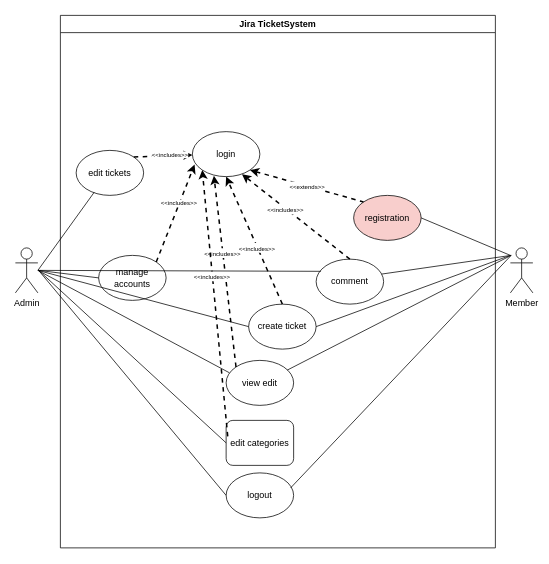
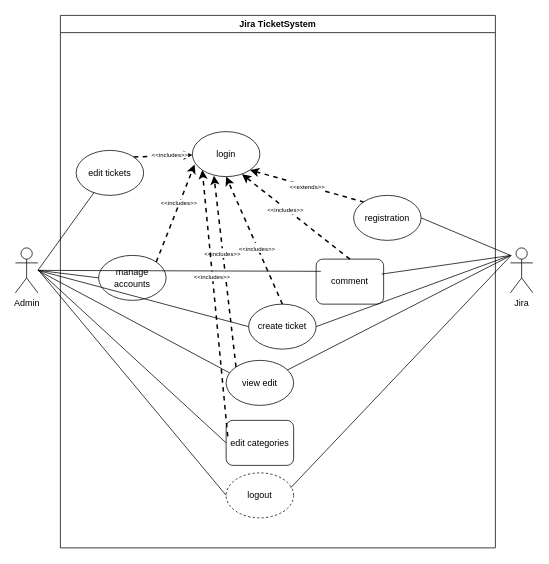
node "registration": fillcolor #f8cecc -> #ffffff
node "comment": shape ellipse -> rounded rectangle
node "Member": label "Member" -> "Jira"
node "logout": style solid -> dashed
